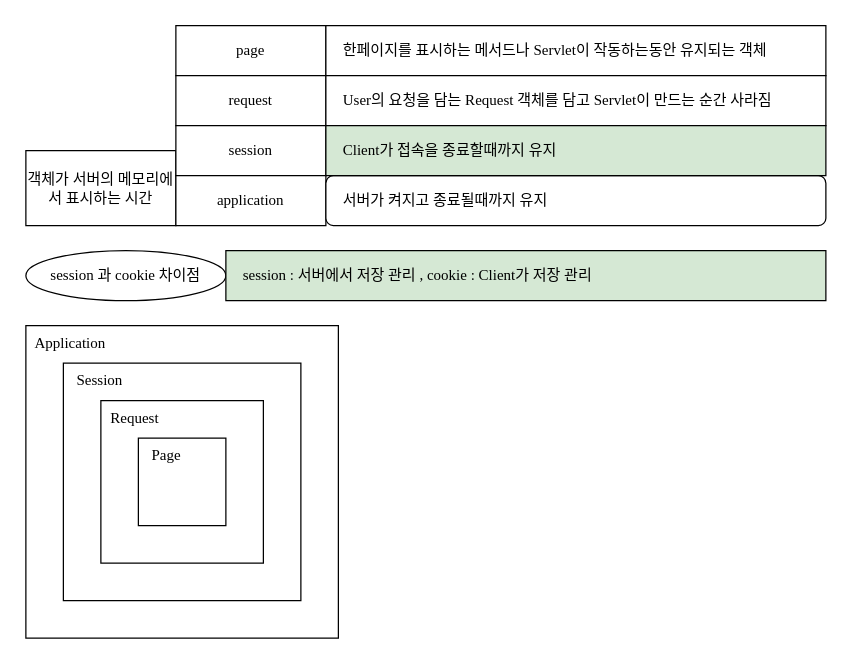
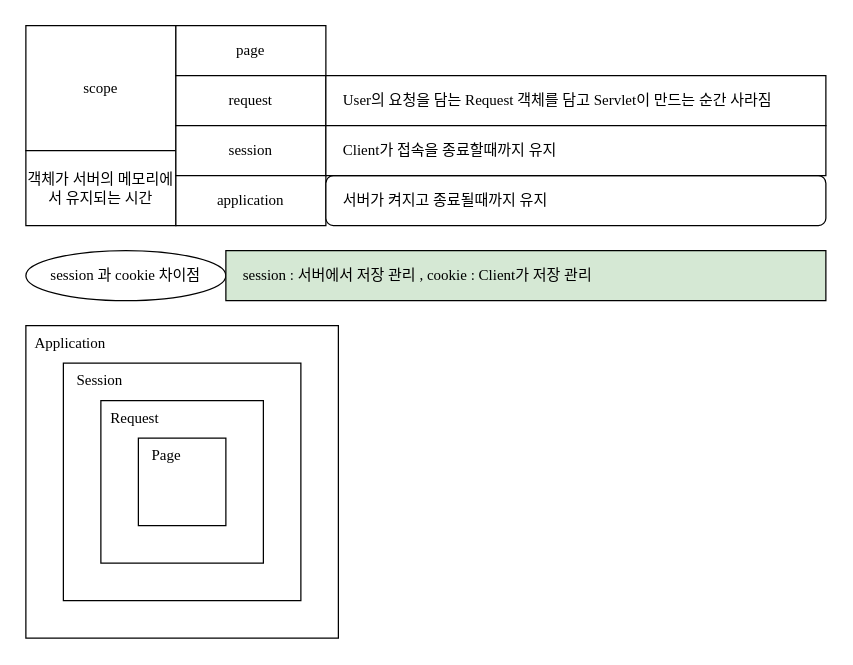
node "한페이지를 표시하는 메서드나 Servlet이 작동하는동안 유지되는 객체": removed
node "scope": added
node "Client가 접속을 종료할때까지 유지": fillcolor #d5e8d4 -> #ffffff
node "객체가 서버의 메모리에서 표시하는 시간": label "객체가 서버의 메모리에서 표시하는 시간" -> "객체가 서버의 메모리에서 유지되는 시간"
